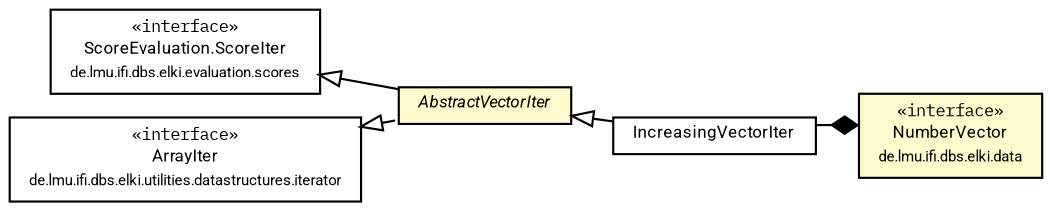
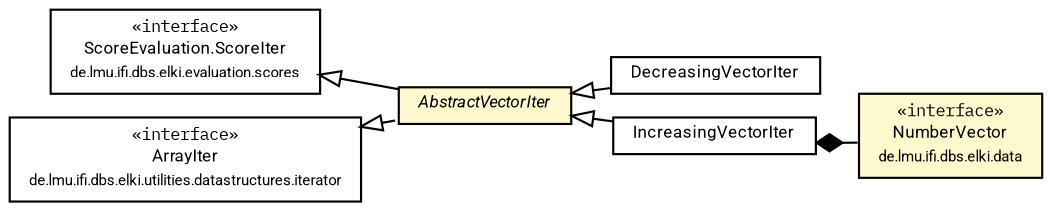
node "DecreasingVectorIter": added
edge "IncreasingVectorIter" -> "NumberVector": reversed
